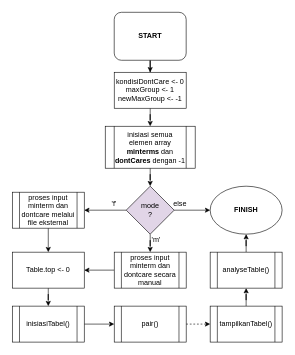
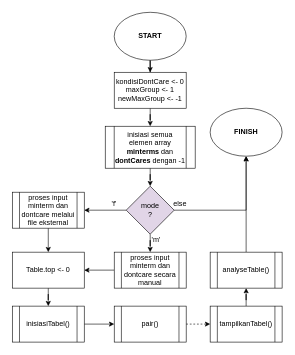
node "START": shape rounded rectangle -> ellipse
node "FINISH": moved (246, 210) -> (246, 132)
